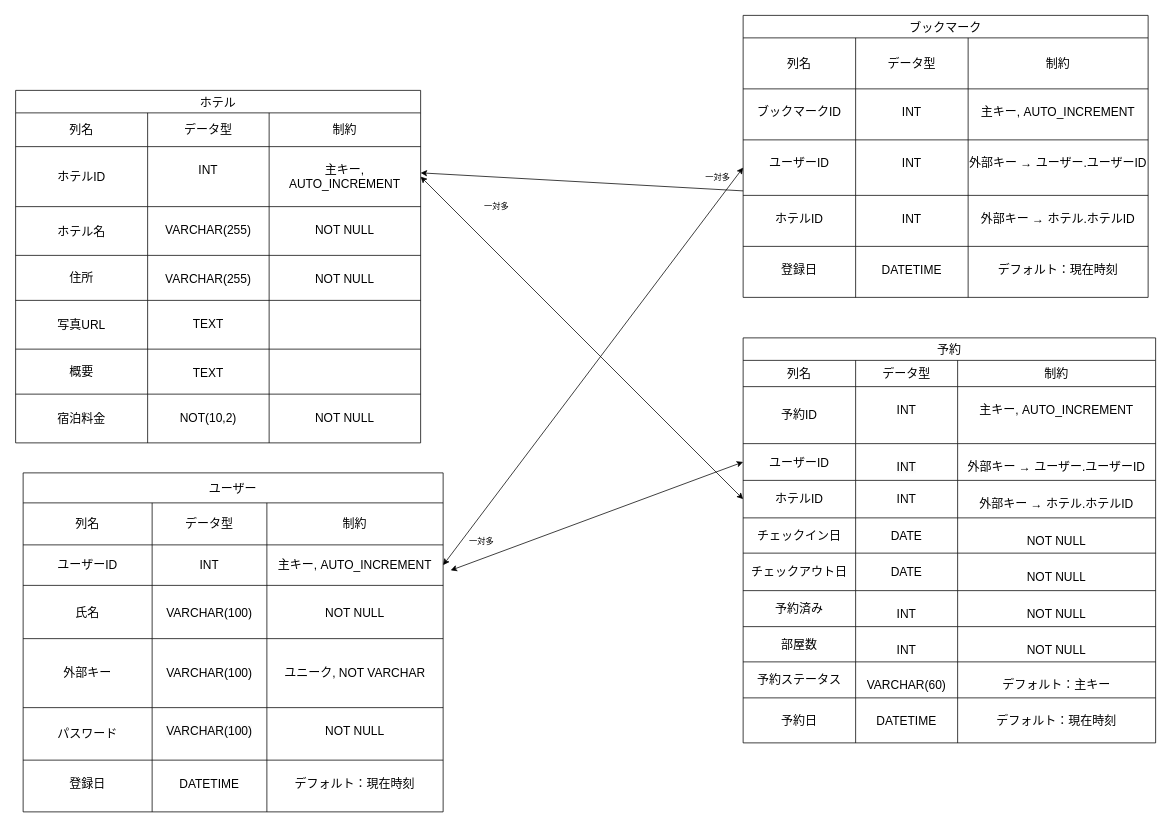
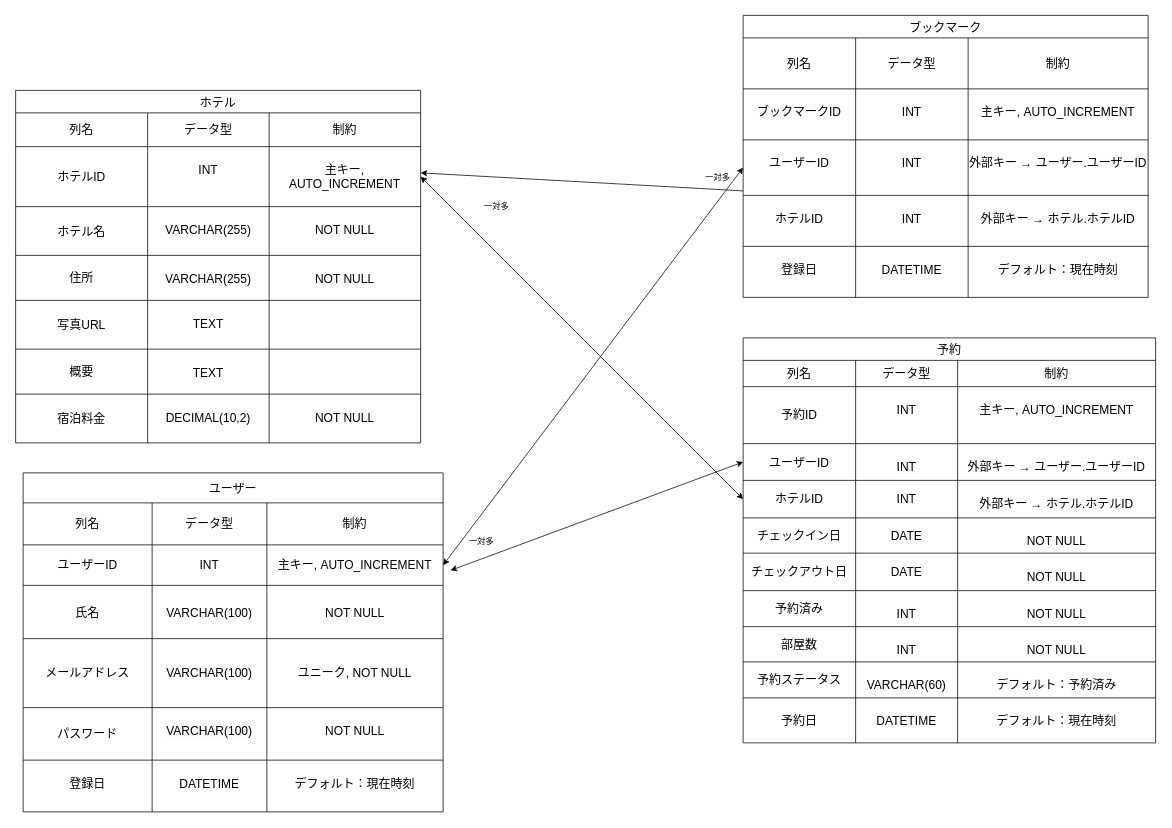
node "NOT(10,2)": label "NOT(10,2)" -> "DECIMAL(10,2)"
node "外部キー": label "外部キー" -> "メールアドレス"
node "ユニーク, NOT VARCHAR": label "ユニーク, NOT VARCHAR" -> "ユニーク, NOT NULL"
node "デフォルト：主キー": label "デフォルト：主キー" -> "デフォルト：予約済み"
